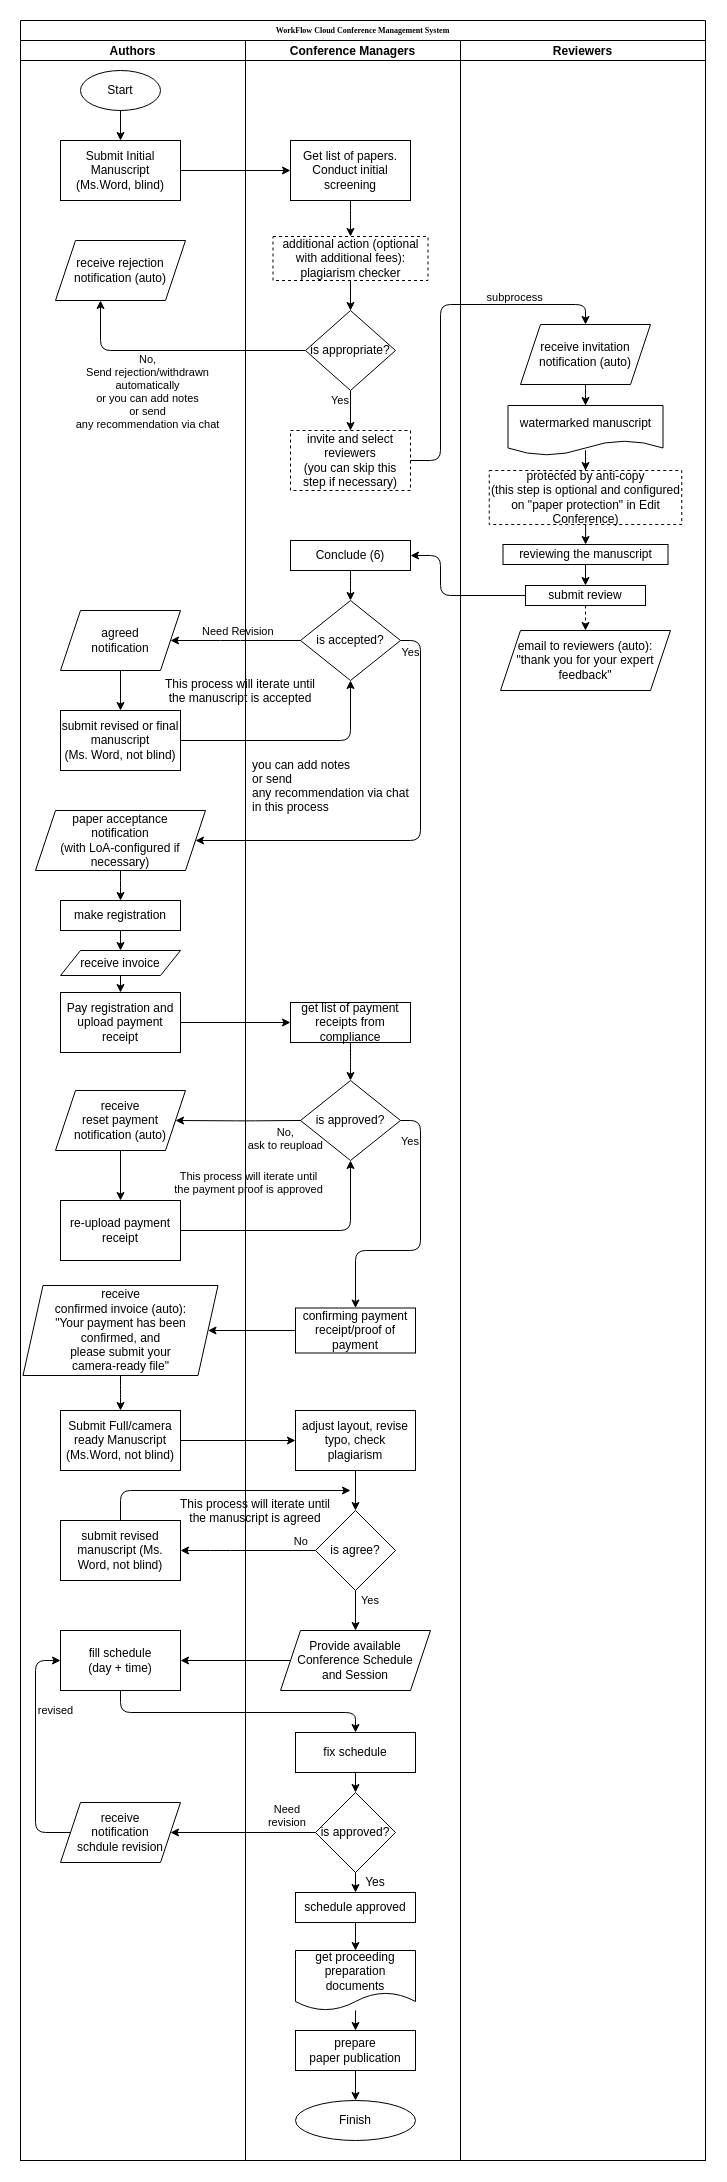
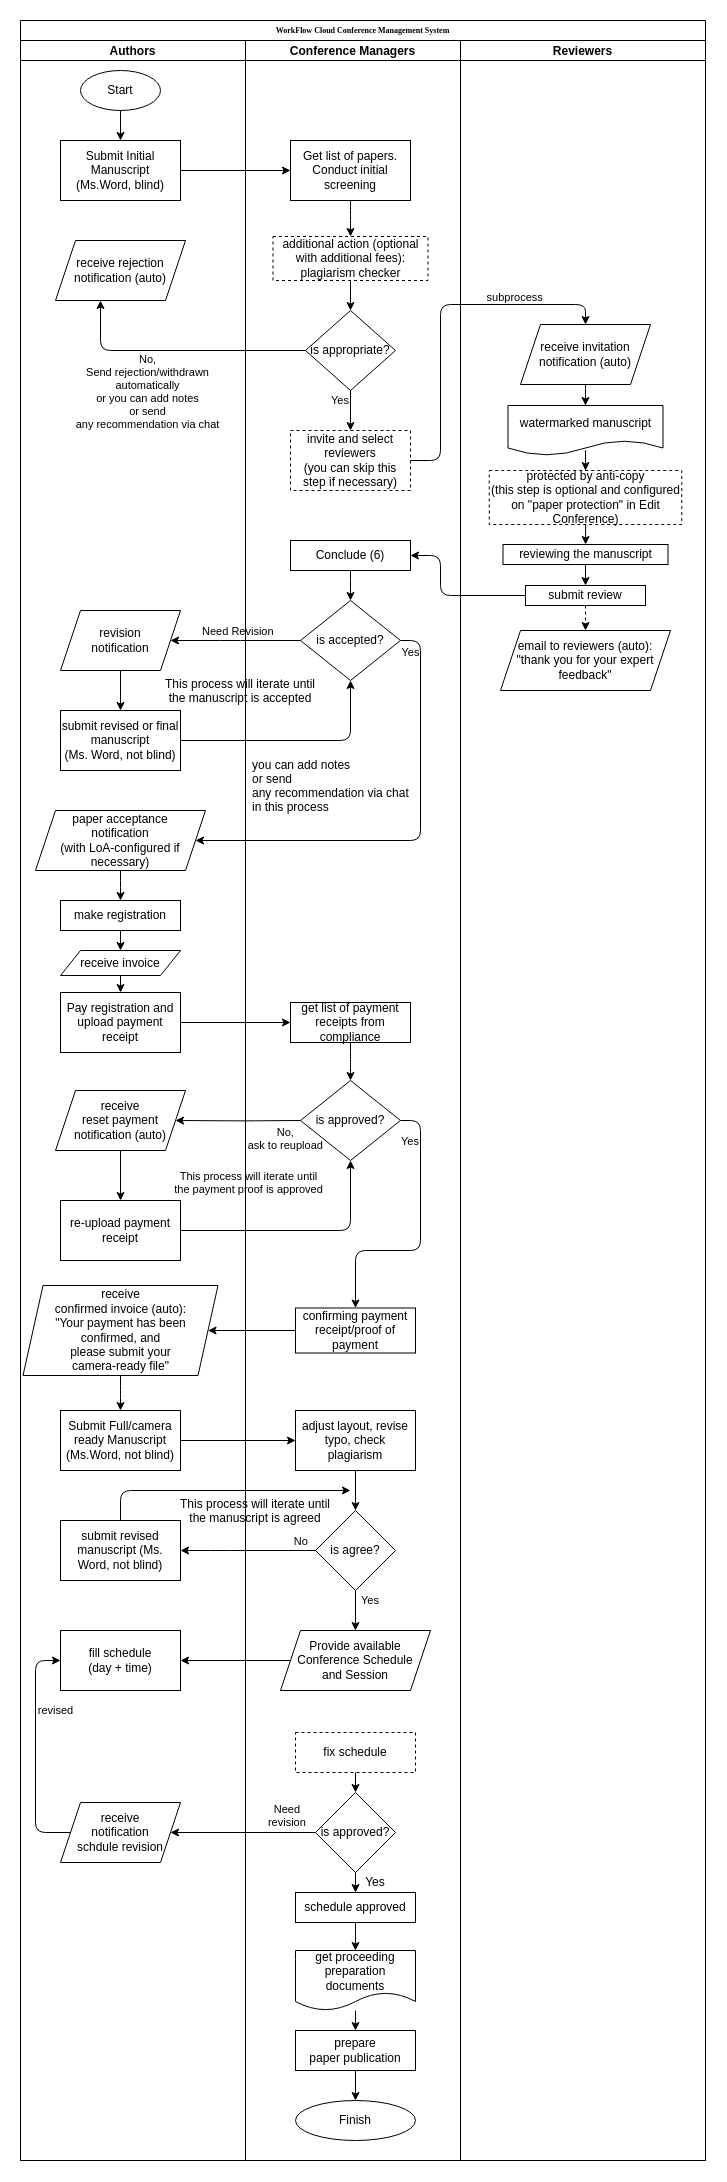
node "agreed notification": label "agreed notification" -> "revision notification"
edge "fill schedule (day + time)" -> "fix schedule": removed
node "fix schedule": style solid -> dashed
